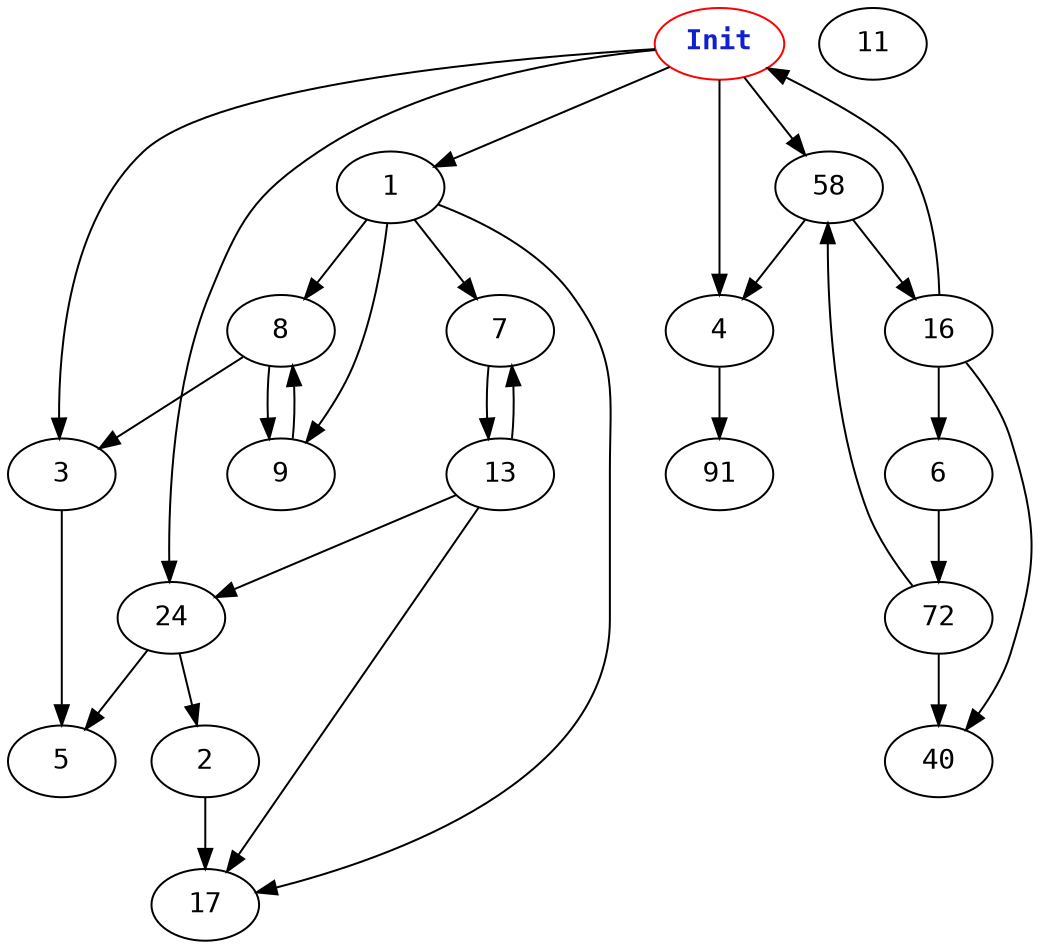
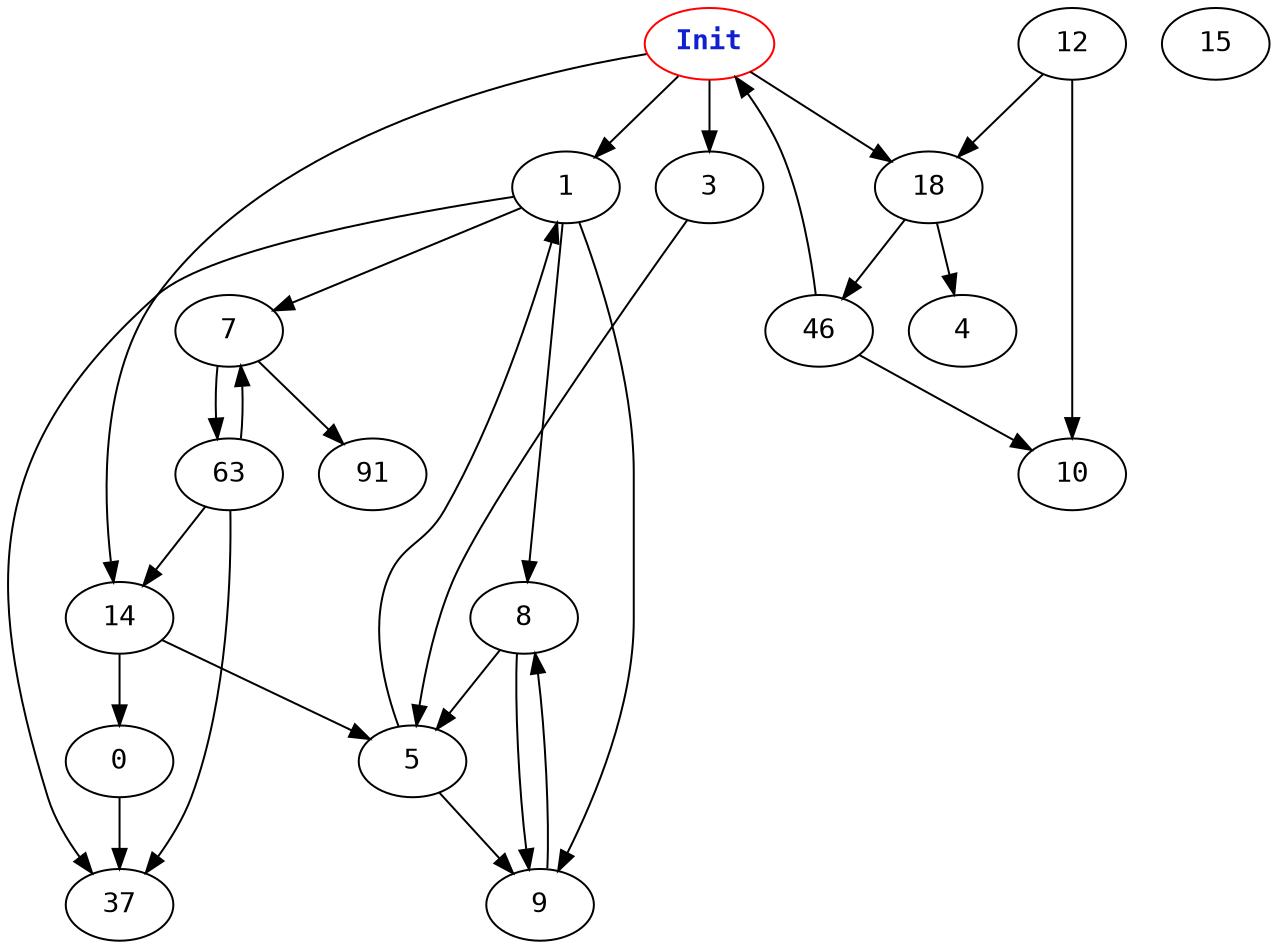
node "11": label "11" -> "15"
edge "Init" -> "4": removed
node "58": label "58" -> "18"
node "16": label "16" -> "46"
edge "4" -> "91": now "7" -> "91"
edge "8" -> "3": now "8" -> "5"
node "13": label "13" -> "63"
node "6": removed
edge "5" -> "1": added
node "24": label "24" -> "14"
node "72": label "72" -> "12"
node "2": label "2" -> "0"
node "40": label "40" -> "10"
edge "5" -> "9": added
node "17": label "17" -> "37"
